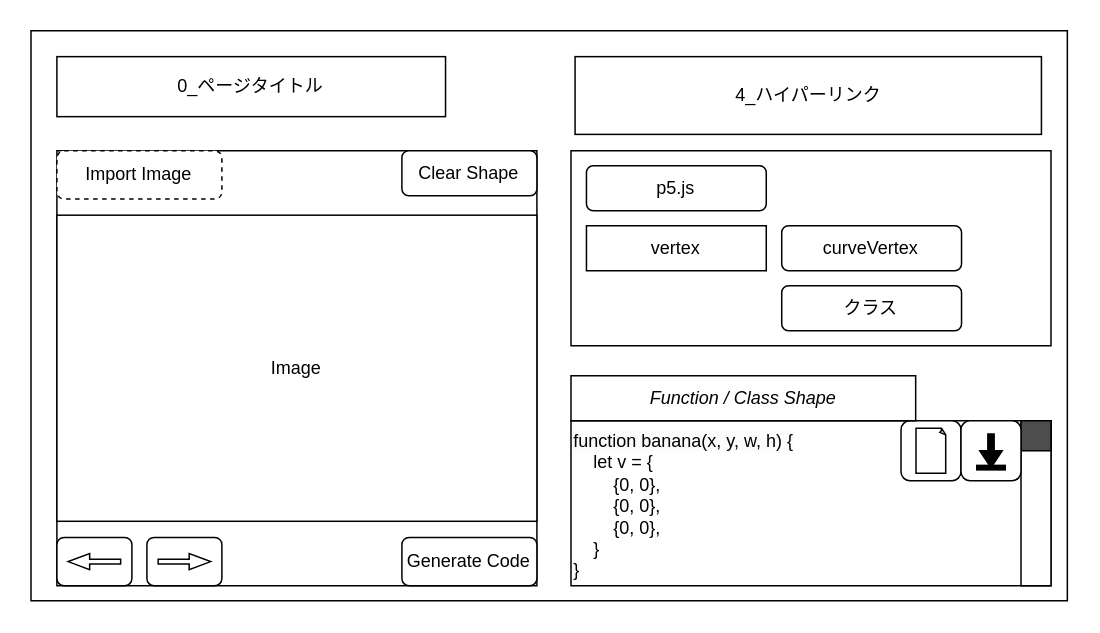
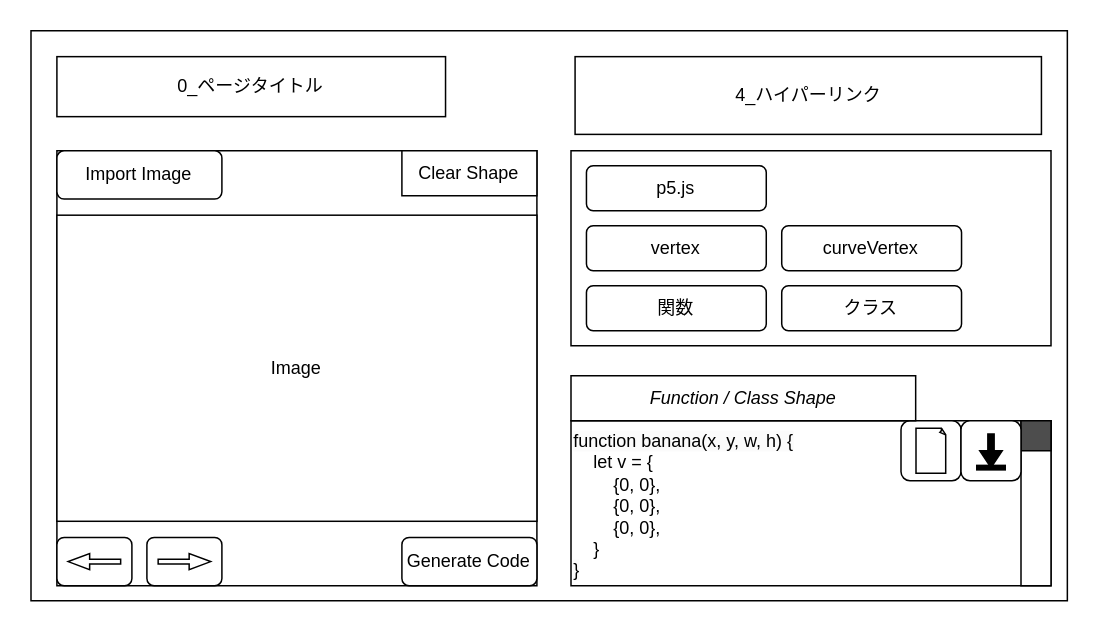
node "Clear Shape": shape rounded rectangle -> rectangle
node "Import Image": style dashed -> solid
node "vertex": shape rectangle -> rounded rectangle
node "関数": added
